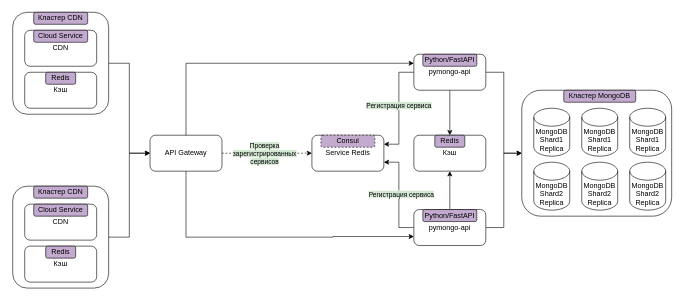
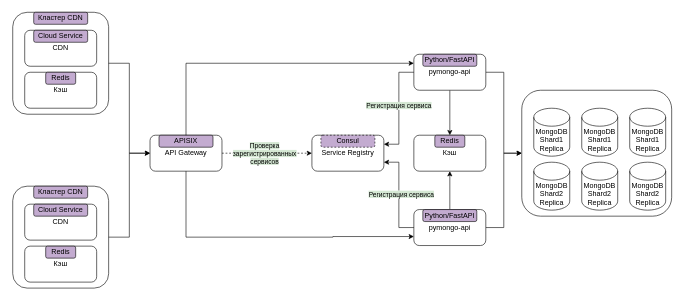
node "Кластер MongoDB": removed
node "APISIX": added
node "Service Redis": label "Service Redis" -> "Service Registry"
